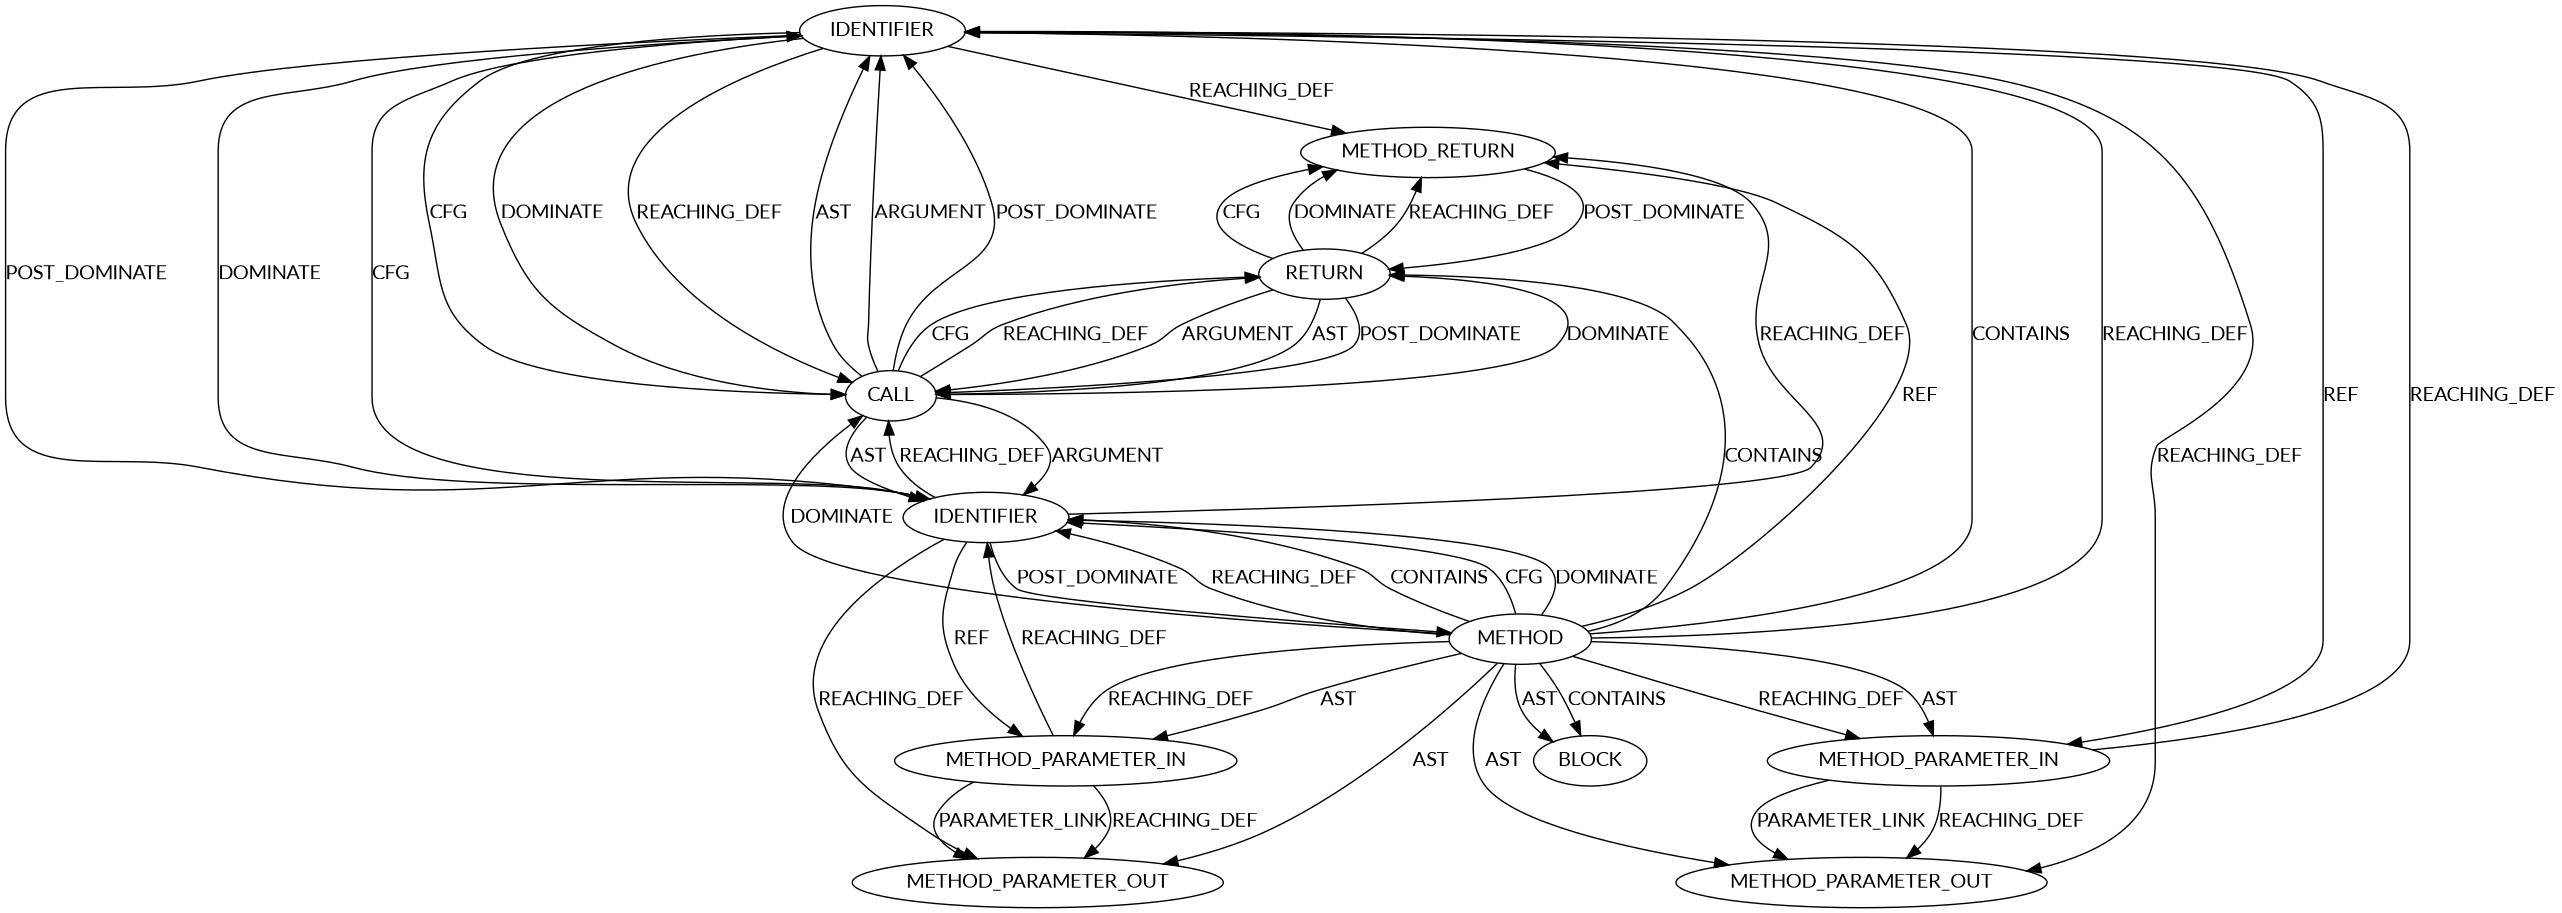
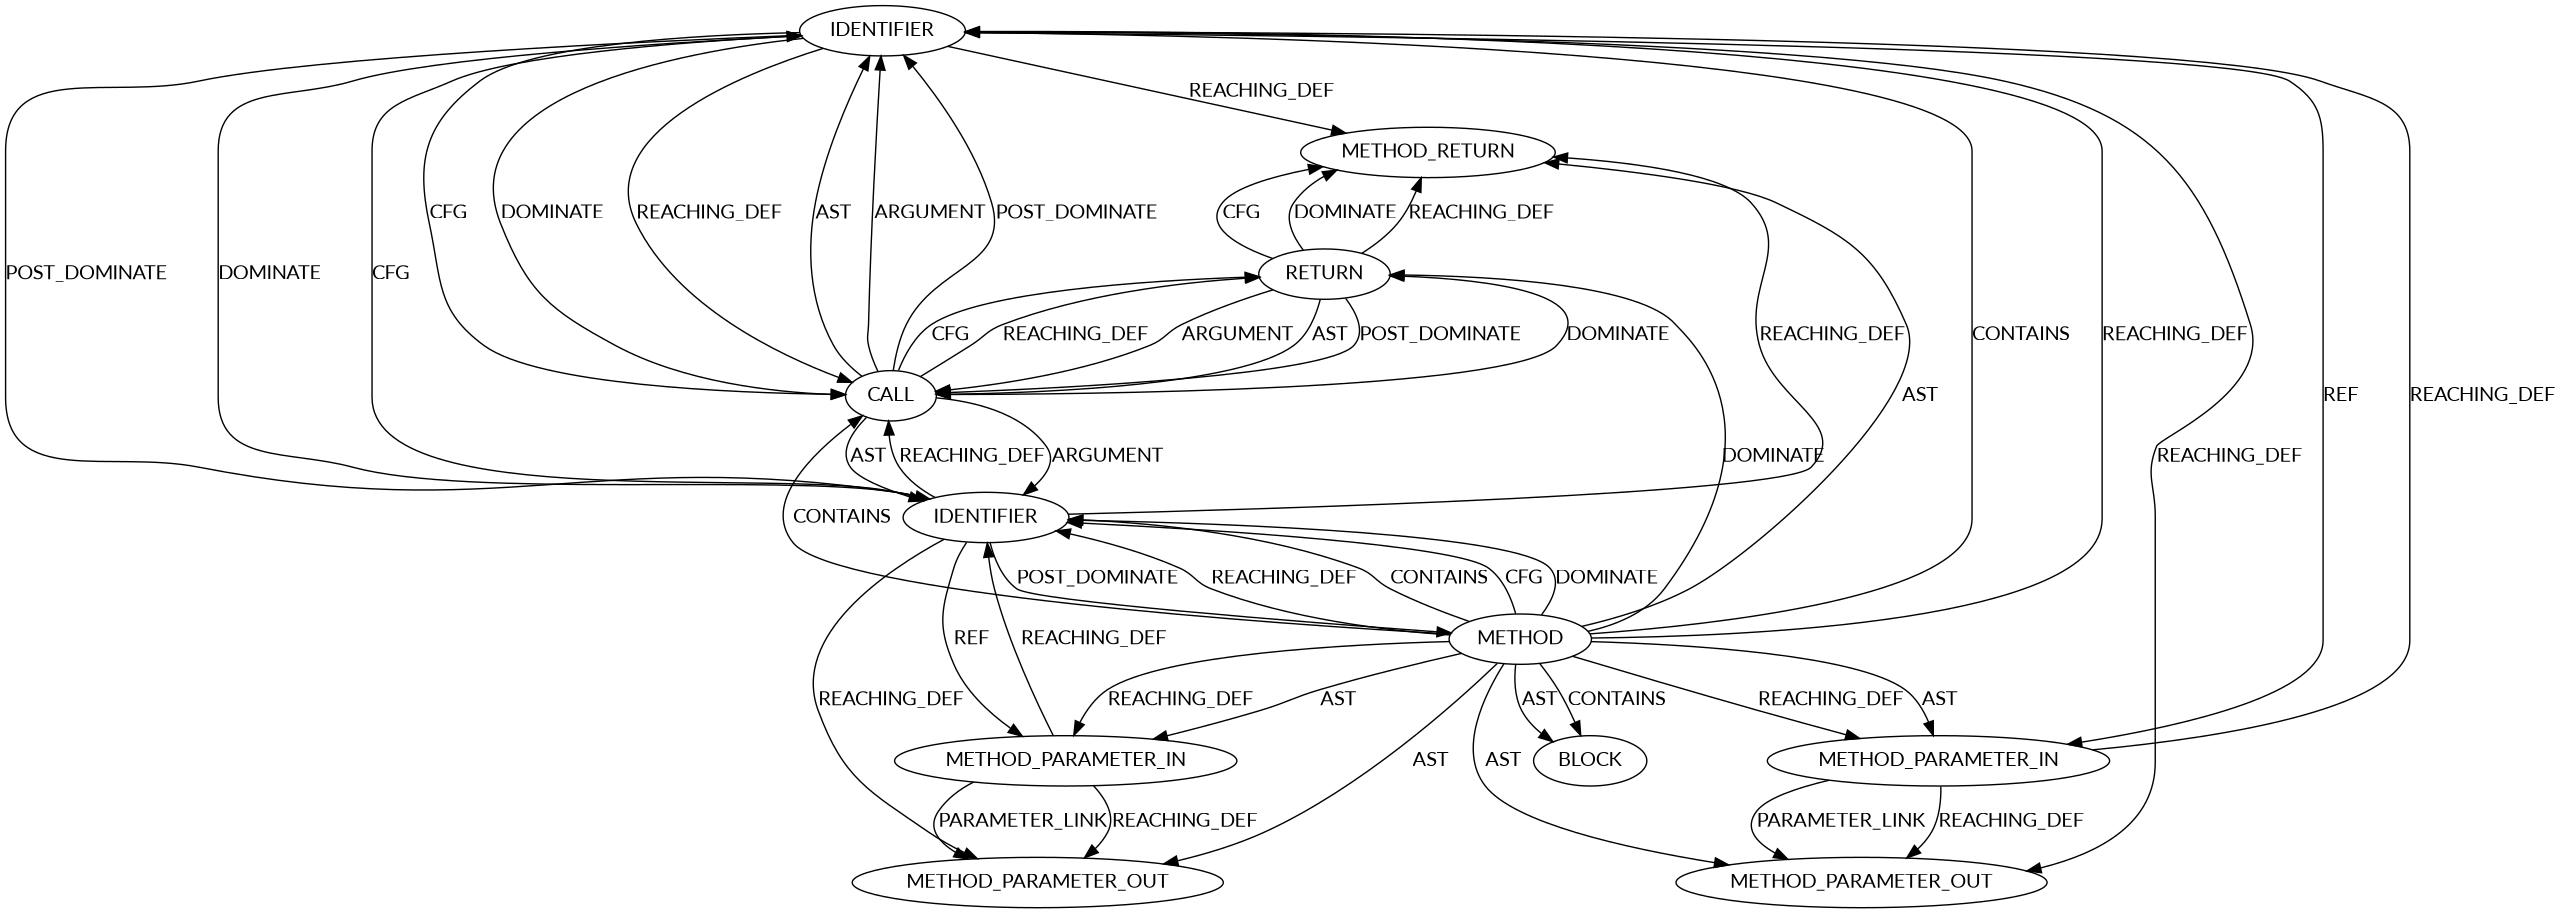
edge "METHOD_RETURN" -> "RETURN": removed, label "POST_DOMINATE"
edge "METHOD" -> "METHOD_RETURN": label "REF" -> "AST"
edge "METHOD" -> "RETURN": label "CONTAINS" -> "DOMINATE"
edge "METHOD" -> "CALL": label "DOMINATE" -> "CONTAINS"
